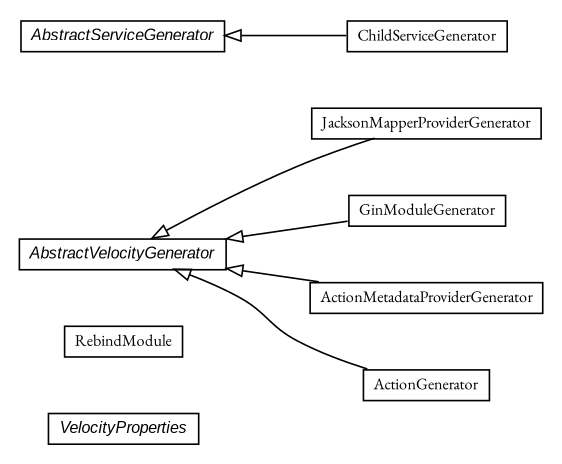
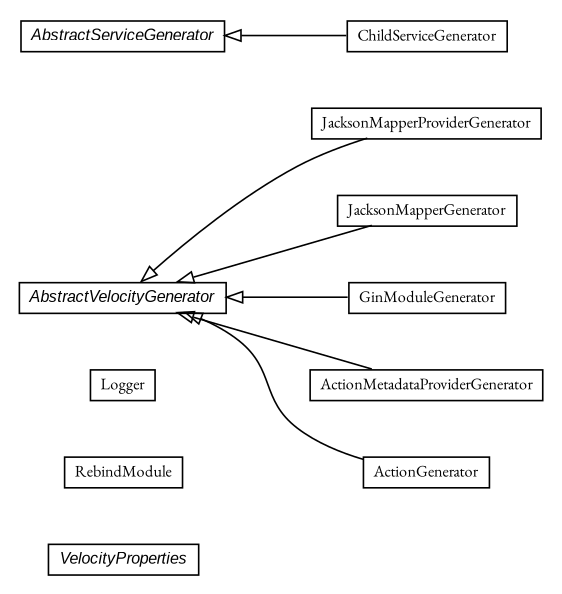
node "JacksonMapperGenerator": added
node "Logger": added
